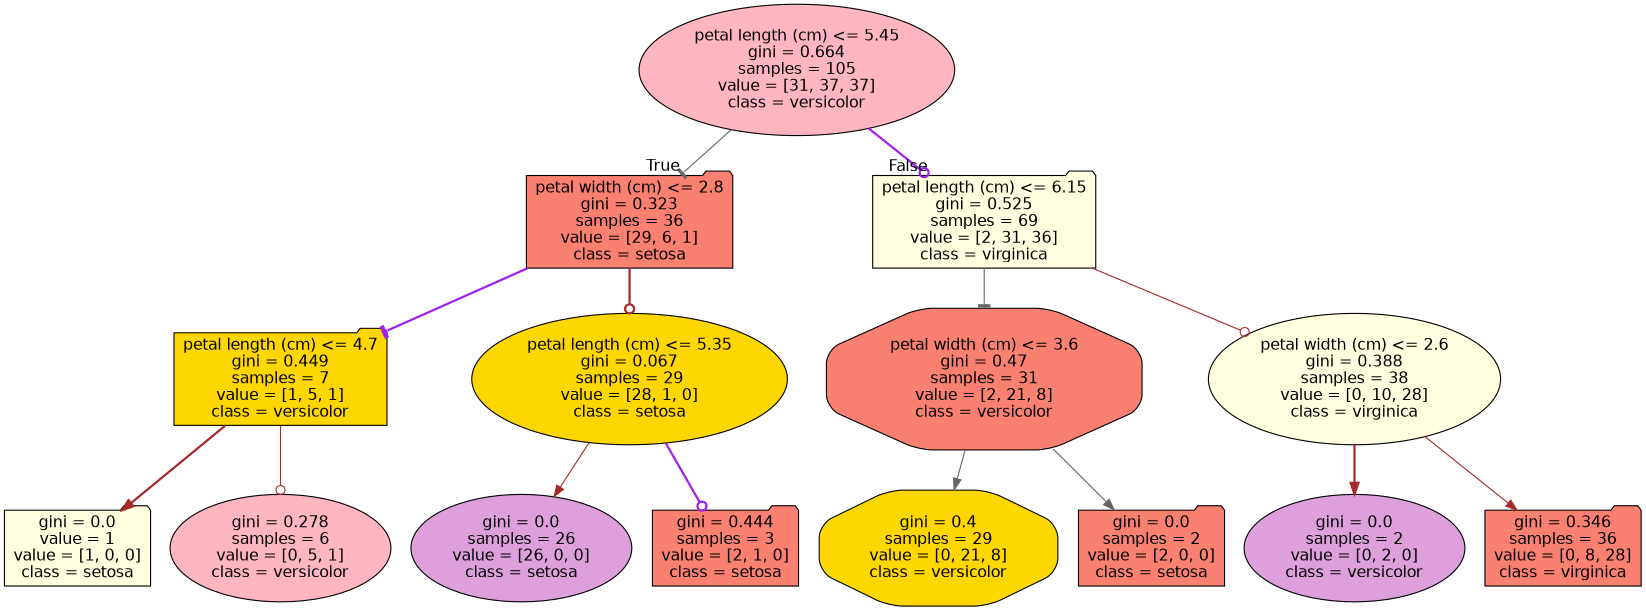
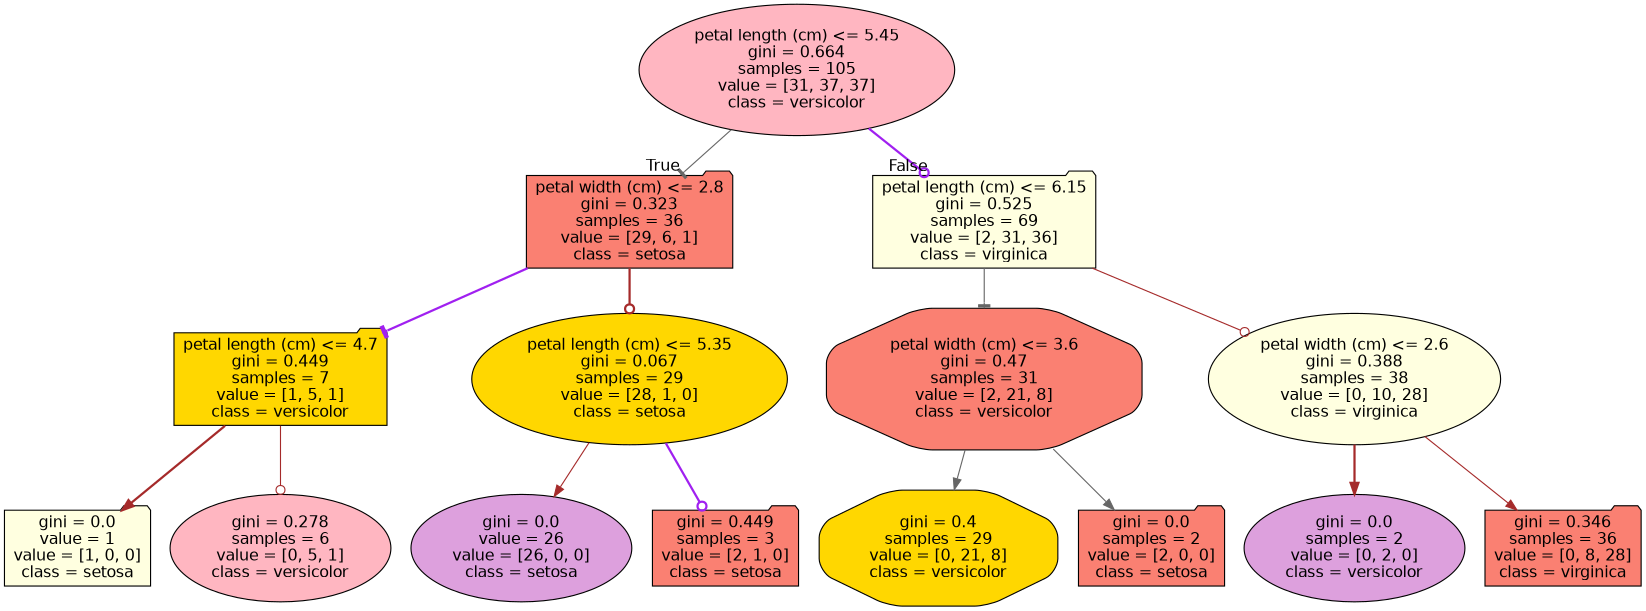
node "gini = 0.0 samples = 26 value = [26, 0, 0] class = setosa": label "gini = 0.0 samples = 26 value = [26, 0, 0] class = setosa" -> "gini = 0.0 value = 26 value = [26, 0, 0] class = setosa"
node "gini = 0.444 samples = 3 value = [2, 1, 0] class = setosa": label "gini = 0.444 samples = 3 value = [2, 1, 0] class = setosa" -> "gini = 0.449 samples = 3 value = [2, 1, 0] class = setosa"
